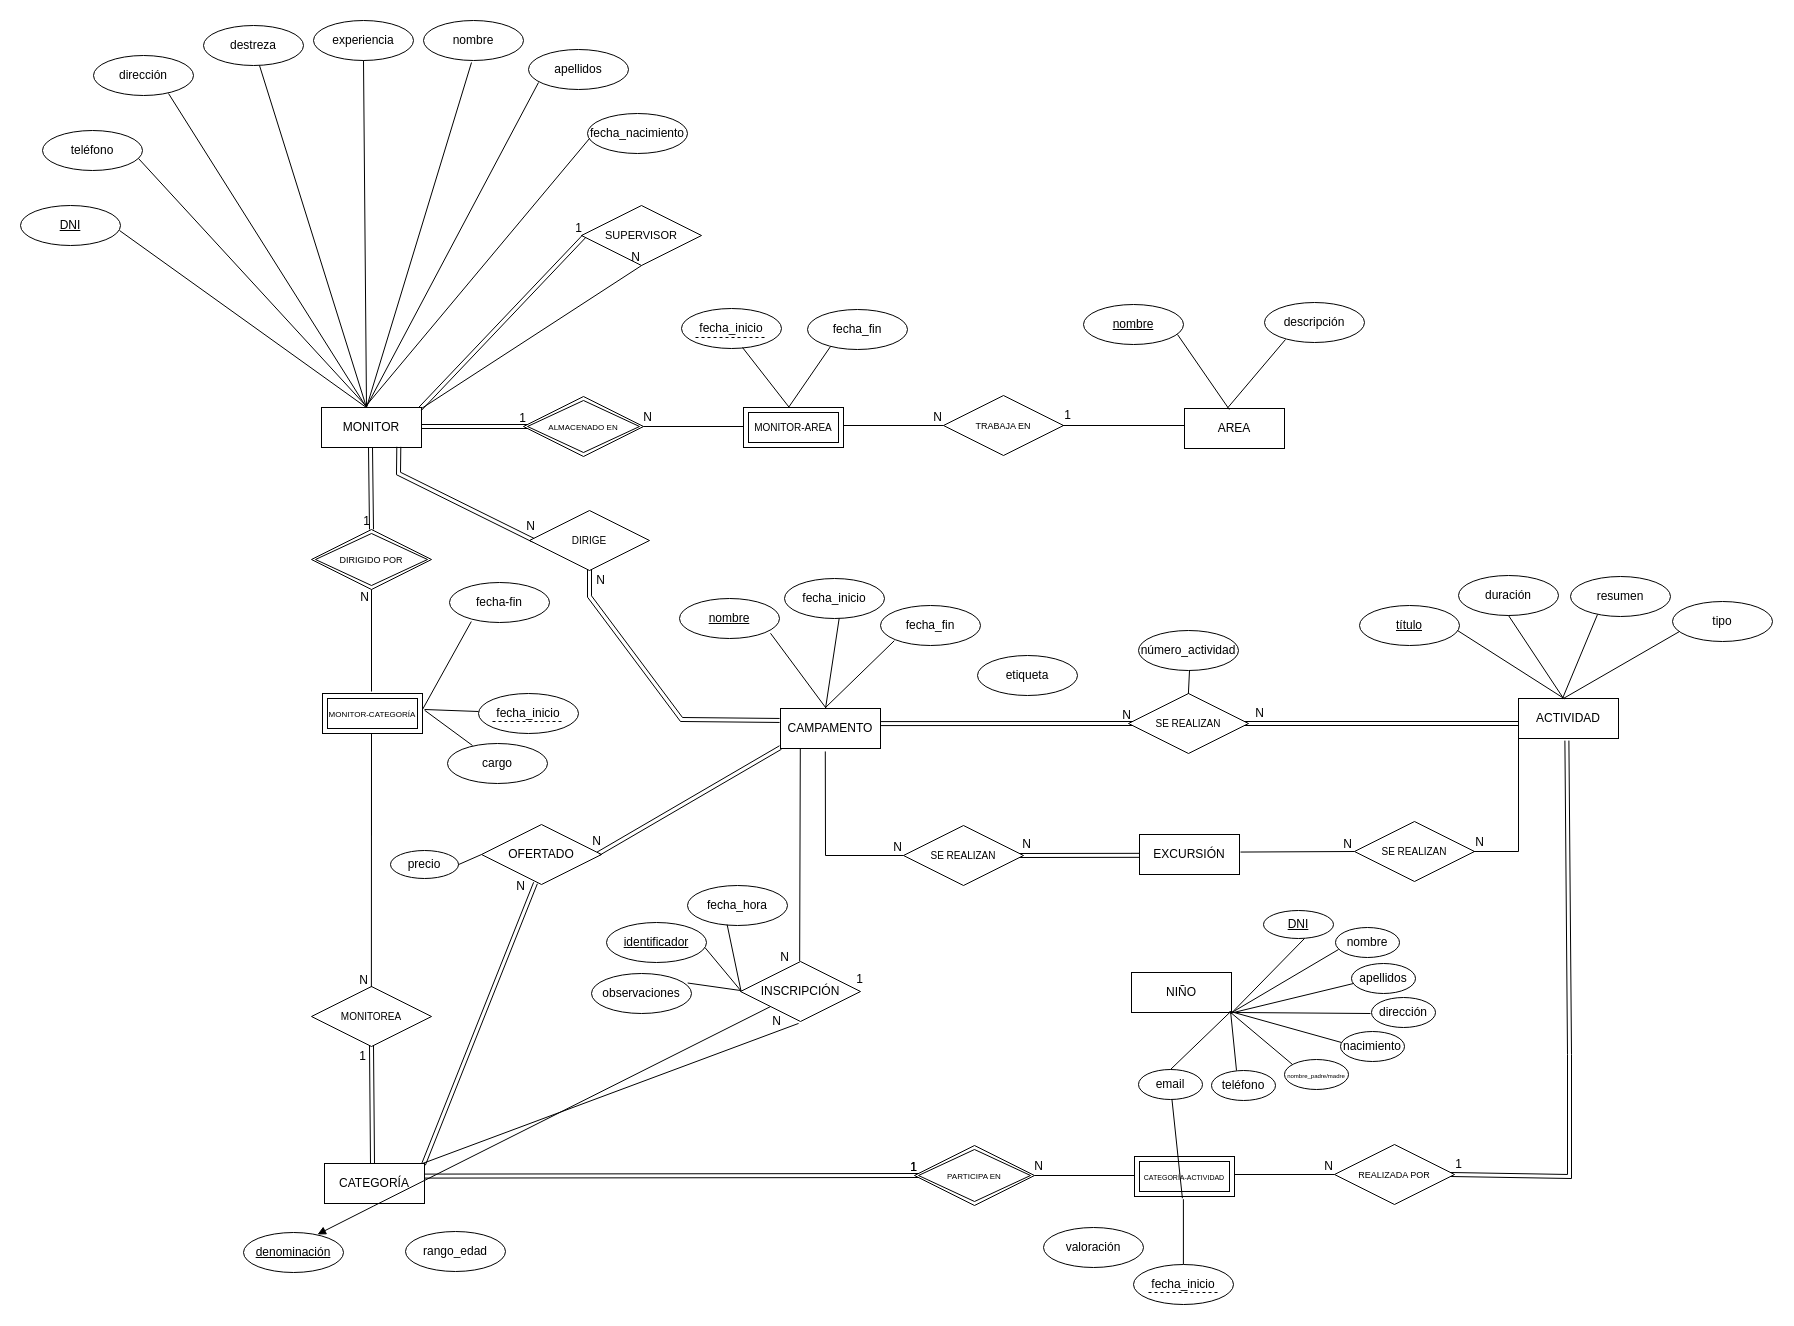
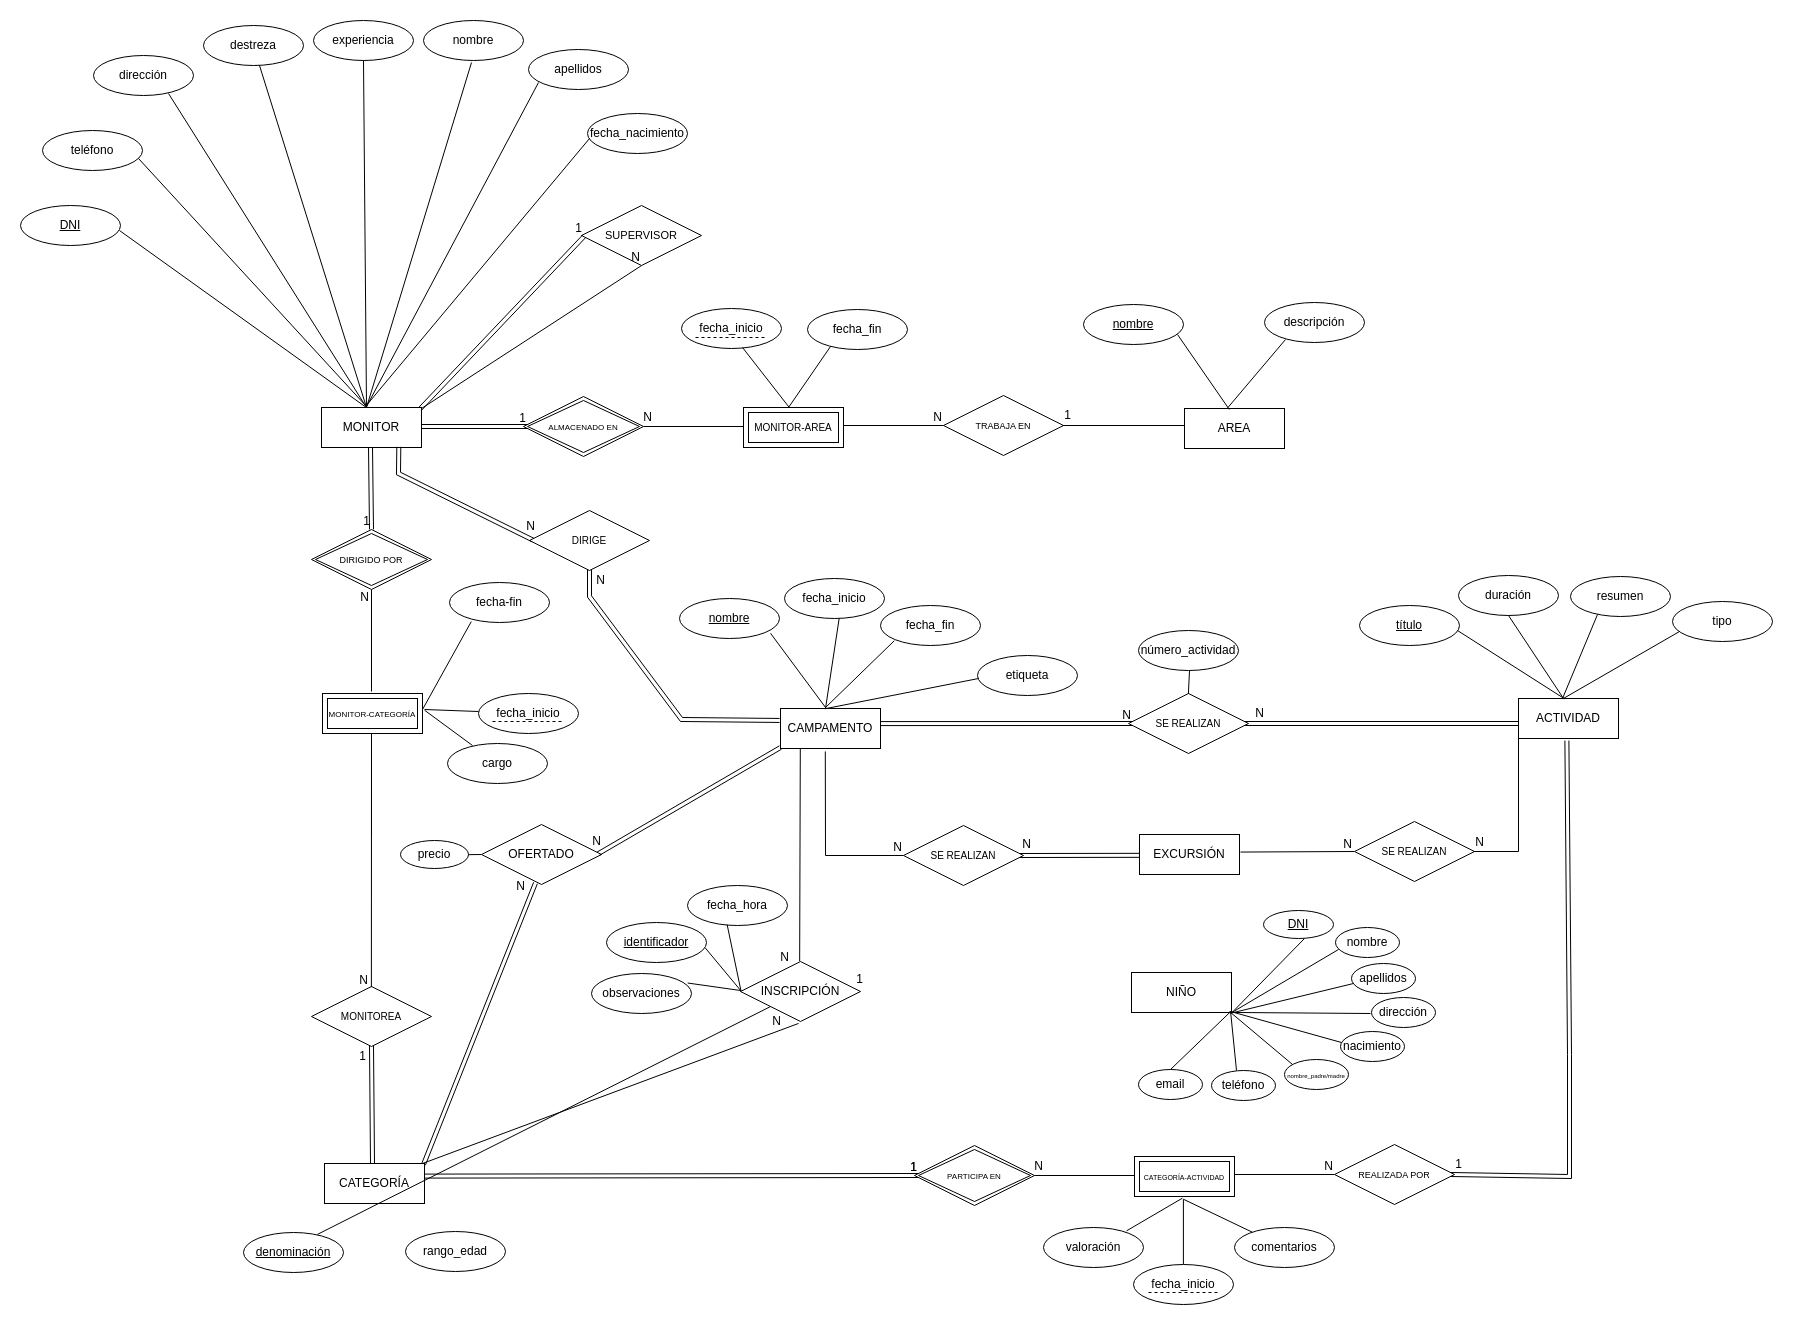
edge "etiqueta" -- "CAMPAMENTO": added
node "precio": moved (425, 865) -> (435, 855)
edge "email" -- "CATEGORÍA-ACTIVIDAD": now "valoración" -- "CATEGORÍA-ACTIVIDAD"
edge "CATEGORÍA-ACTIVIDAD" -- "comentarios": added
edge "CATEGORÍA" -> "denominación": arrowhead block -> none
node "comentarios": added
